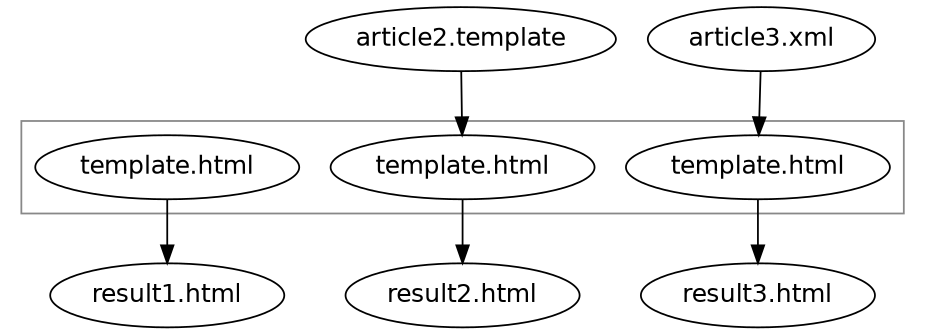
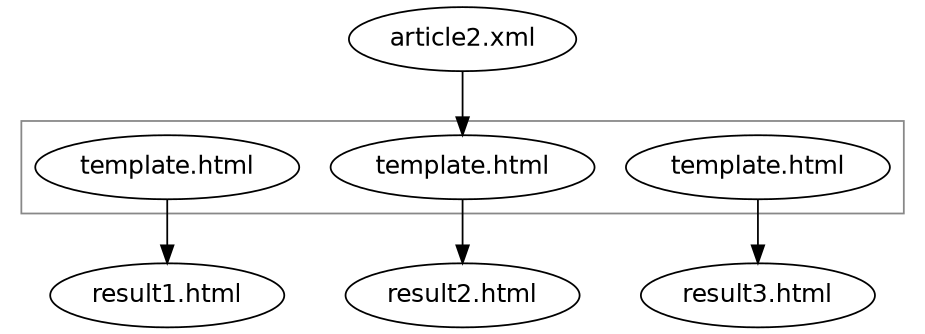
node "article2.template": label "article2.template" -> "article2.xml"
node "article3.xml": removed
